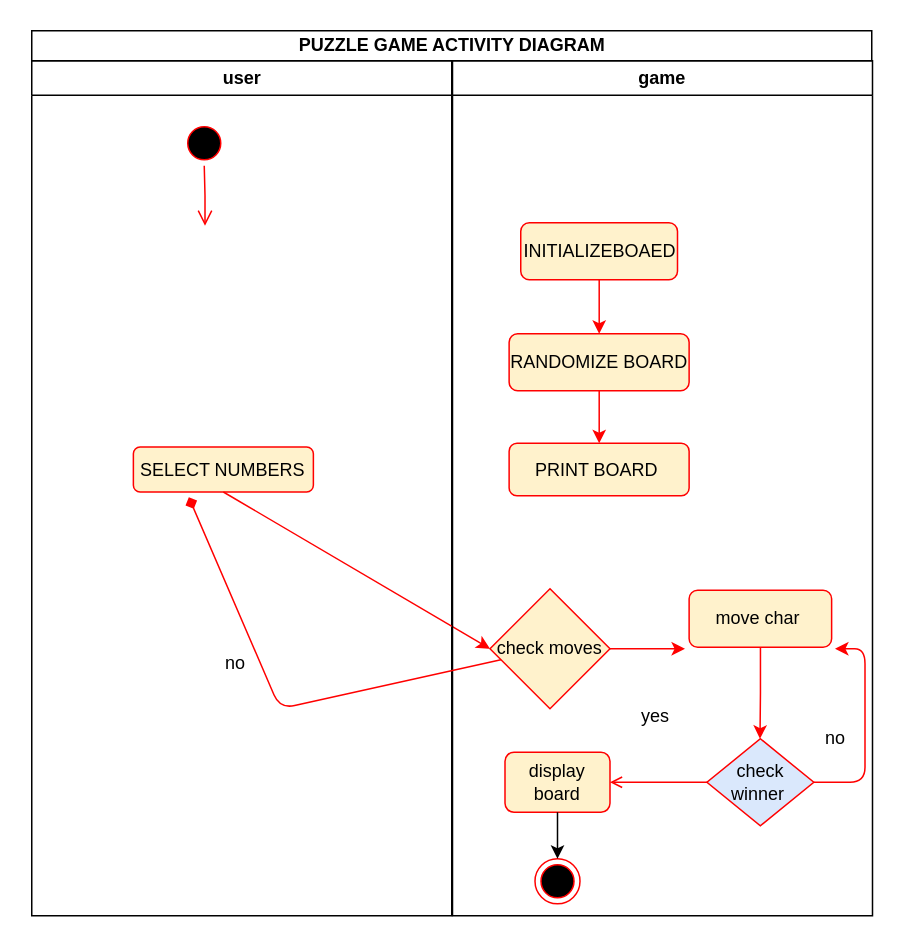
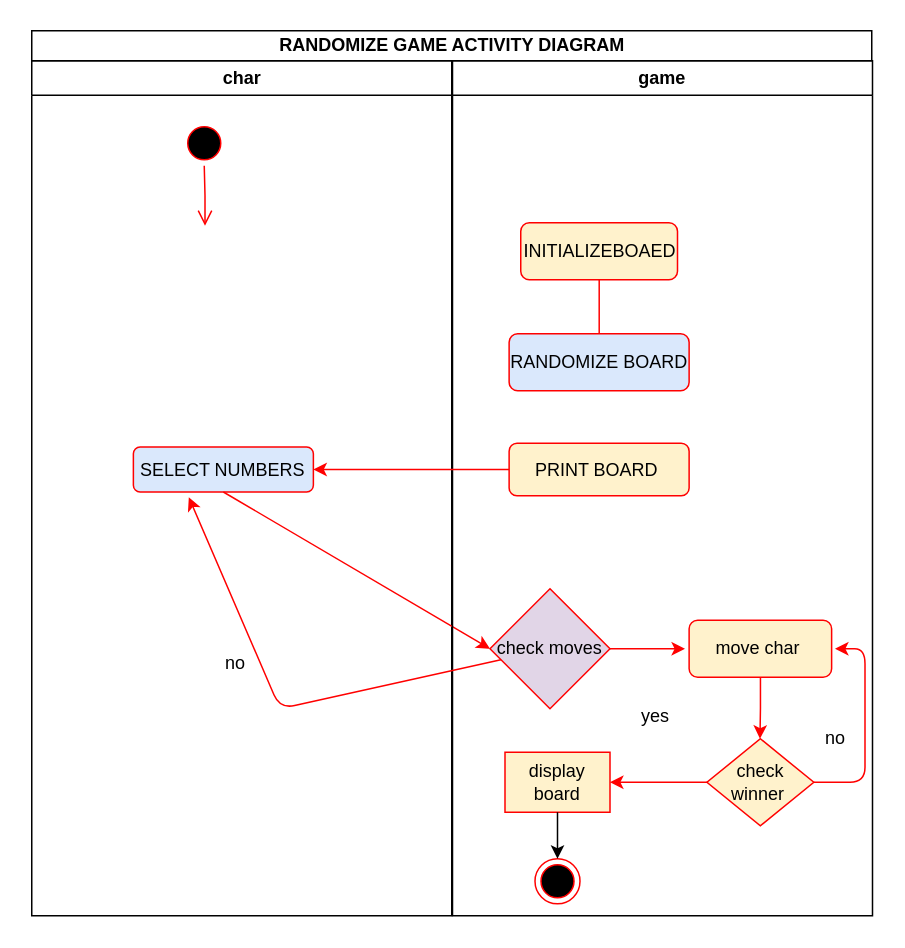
node "PUZZLE GAME ACTIVITY DIAGRAM": label "PUZZLE GAME ACTIVITY DIAGRAM" -> "RANDOMIZE GAME ACTIVITY DIAGRAM"
node "user": label "user" -> "char"
edge "INITIALIZEBOAED" -> "RANDOMIZE BOARD": arrowhead classic -> none
node "RANDOMIZE BOARD": fillcolor #fff2cc -> #dae8fc
edge "RANDOMIZE BOARD" -> "PRINT BOARD": removed
node "SELECT NUMBERS": fillcolor #fff2cc -> #dae8fc
edge "PRINT BOARD" -> "SELECT NUMBERS": added
edge "check moves" -> "SELECT NUMBERS": arrowhead diamond -> classic
node "move char": moved (760, 619) -> (760, 649)
node "check moves": fillcolor #fff2cc -> #e1d5e7
node "display board": shape rounded rectangle -> rectangle
edge "check winner" -> "display board": arrowhead open -> classic
node "check winner": fillcolor #dae8fc -> #fff2cc
